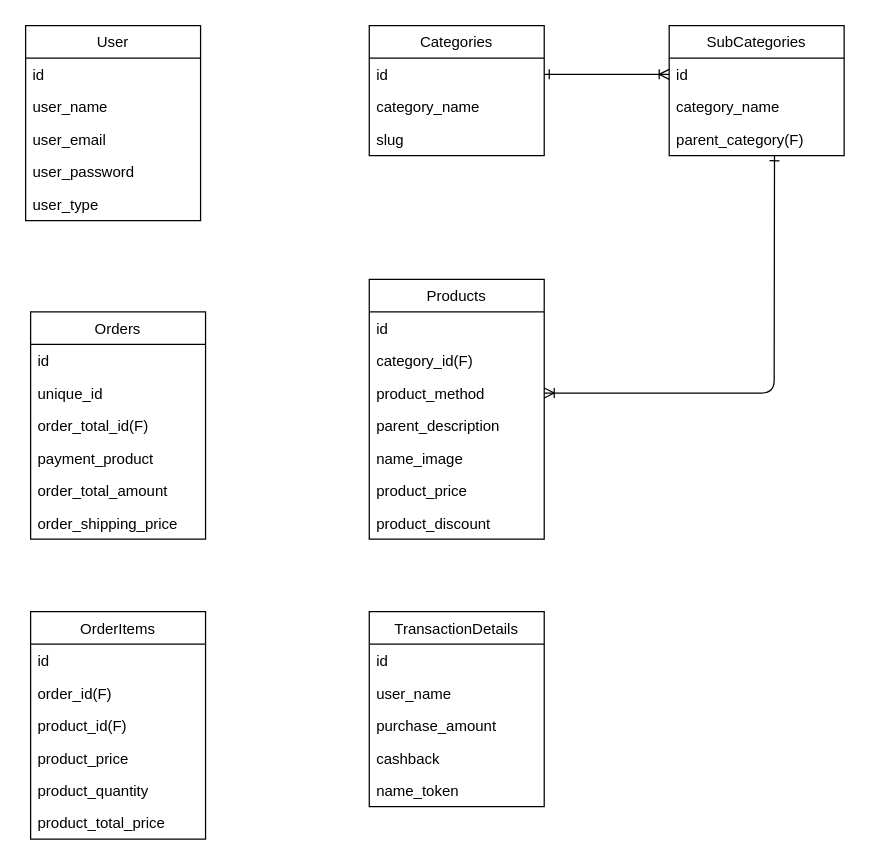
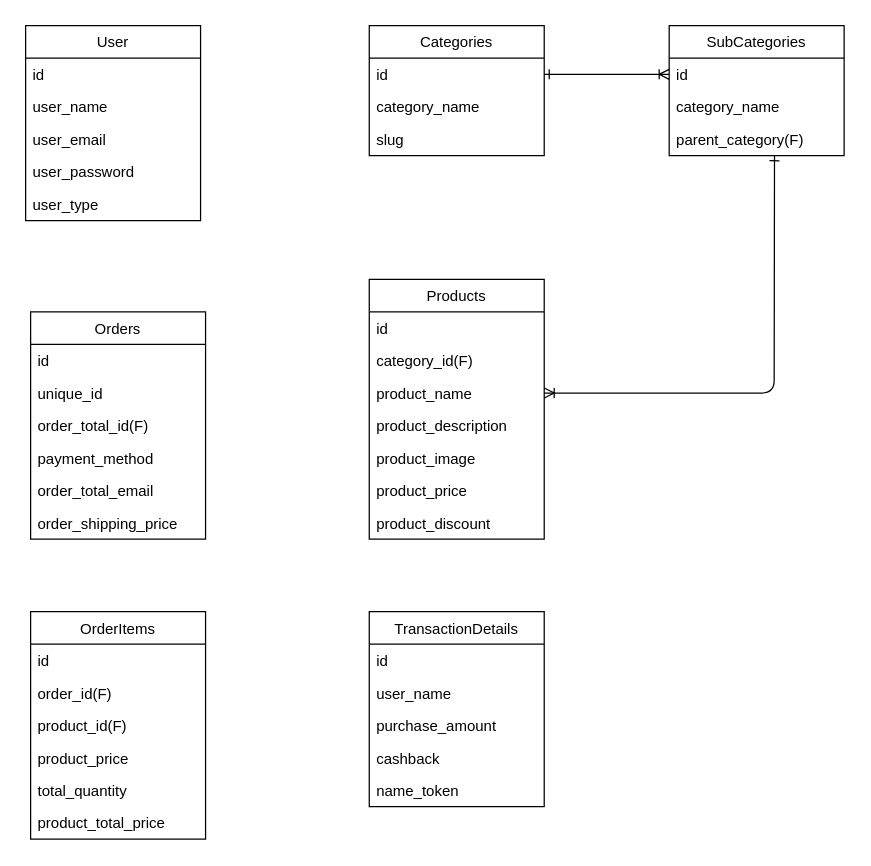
node "product_method": label "product_method" -> "product_name"
node "parent_description": label "parent_description" -> "product_description"
node "payment_product": label "payment_product" -> "payment_method"
node "name_image": label "name_image" -> "product_image"
node "order_total_amount": label "order_total_amount" -> "order_total_email"
node "product_quantity": label "product_quantity" -> "total_quantity"
